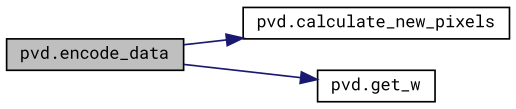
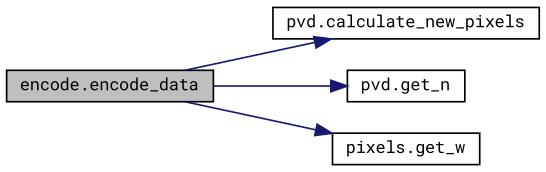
node "pvd.encode_data": label "pvd.encode_data" -> "encode.encode_data"
node "pvd.get_w": label "pvd.get_w" -> "pixels.get_w"
node "pvd.get_n": added
